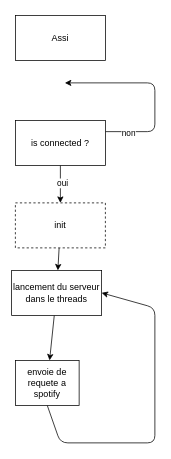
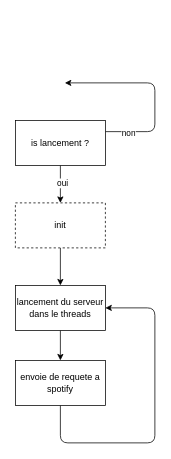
node "Assi": removed
node "is connected ?": label "is connected ?" -> "is lancement ?"
node "lancement du serveur dans le threads": moved (57, 293) -> (60, 308)
node "envoie de requete a spotify": size 64x45 -> 90x45
